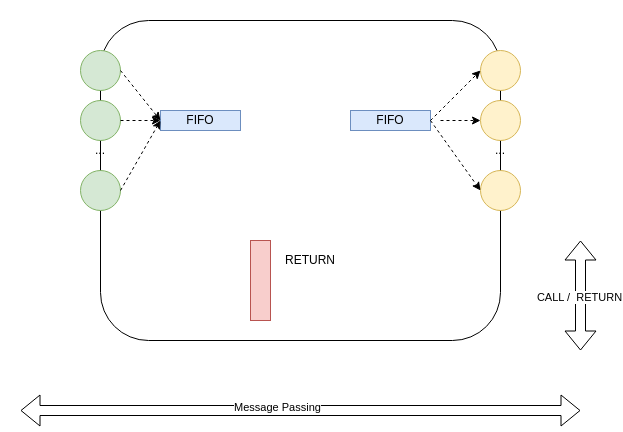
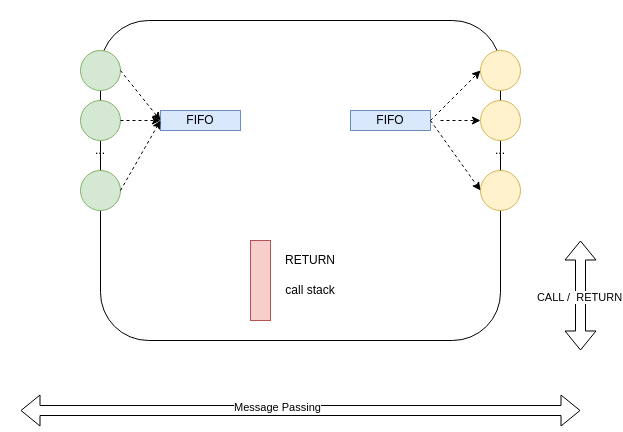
node "call stack": added
